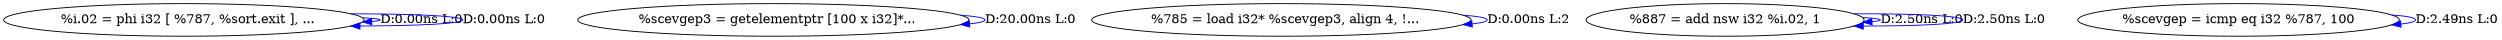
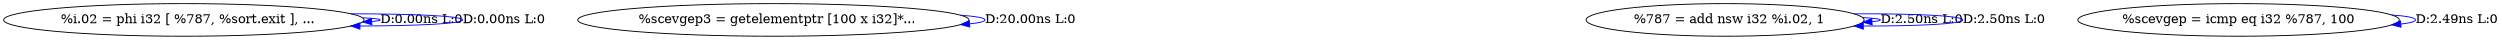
node "%785 = load i32* %scevgep3, align 4, !...": removed
node "%887 = add nsw i32 %i.02, 1": label "%887 = add nsw i32 %i.02, 1" -> "%787 = add nsw i32 %i.02, 1"
